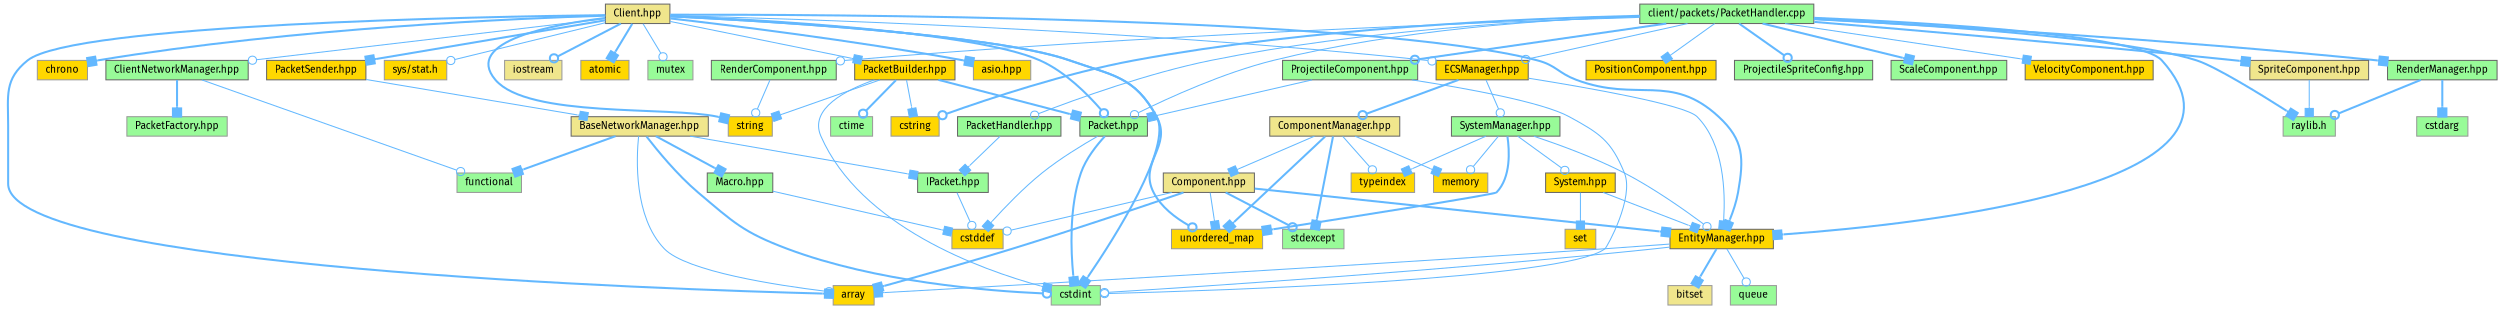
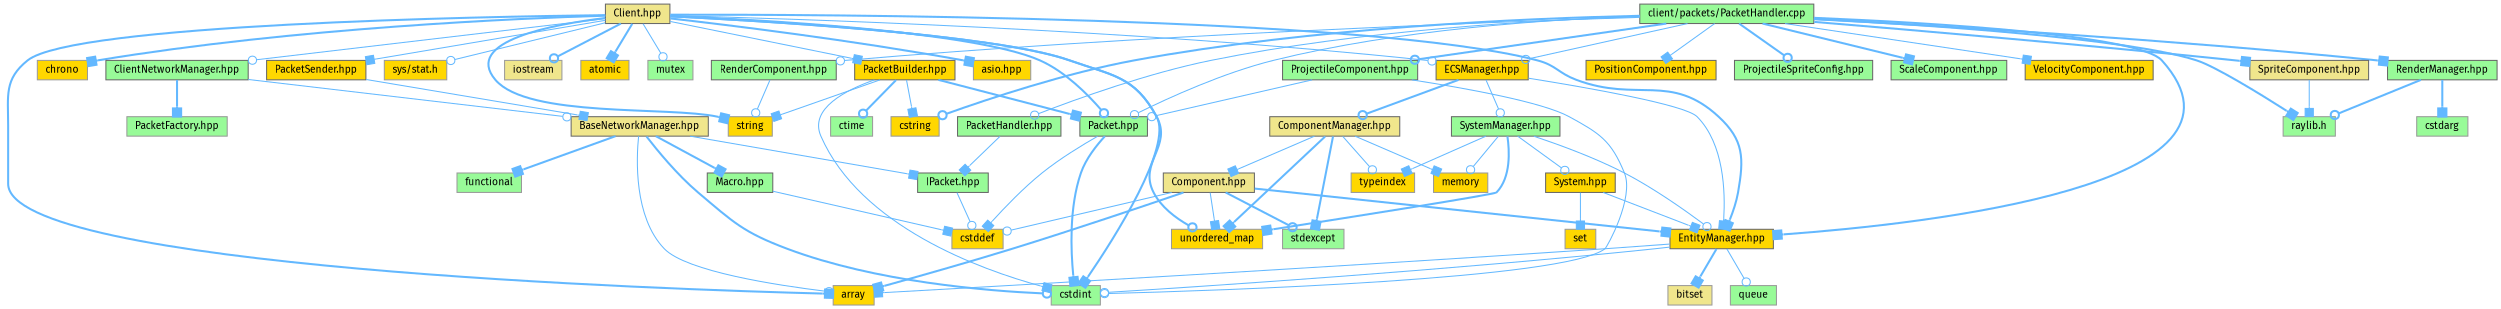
edge "Client.hpp" -> "PacketSender.hpp": style bold -> solid
edge "ProjectileComponent.hpp" -> "Packet.hpp": arrowhead box -> odot
edge "ClientNetworkManager.hpp" -> "functional": now "ClientNetworkManager.hpp" -> "BaseNetworkManager.hpp"
